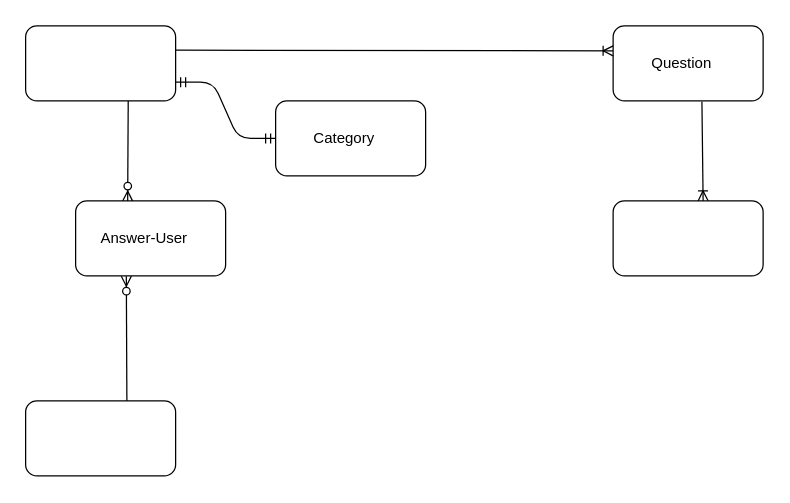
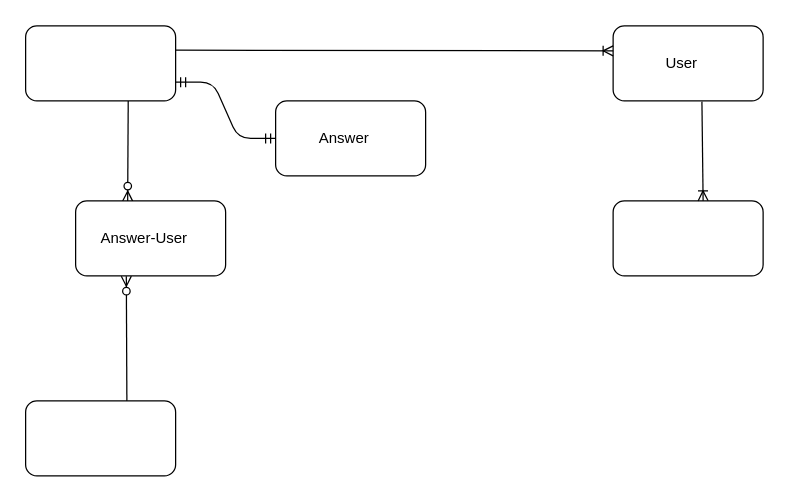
node "Question": label "Question" -> "User"
node "Category": label "Category" -> "Answer"
